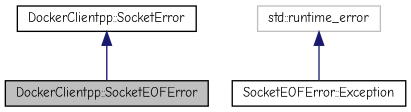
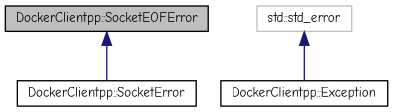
node "std::runtime_error": label "std::runtime_error" -> "std::std_error"
edge "DockerClientpp::SocketEOFError" -> "DockerClientpp::SocketError": reversed
node "SocketEOFError::Exception": label "SocketEOFError::Exception" -> "DockerClientpp::Exception"
